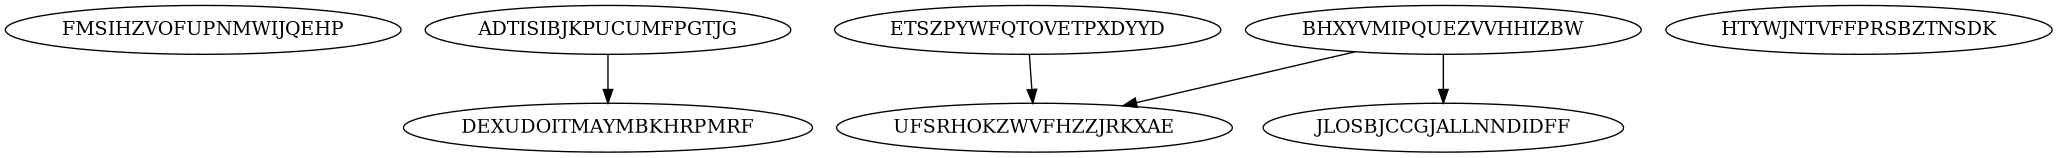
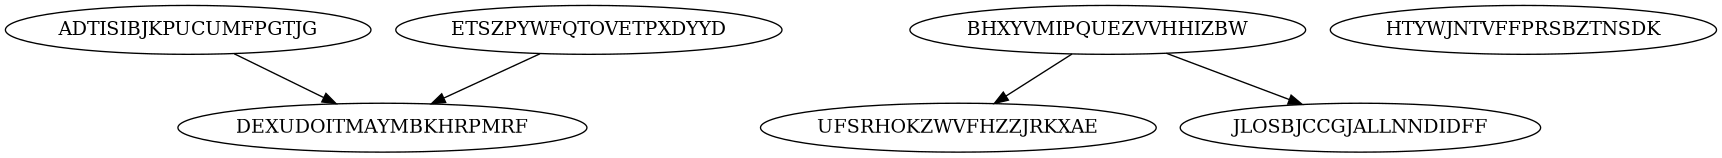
node "FMSIHZVOFUPNMWIJQEHP": removed
edge "ETSZPYWFQTOVETPXDYYD" -> "UFSRHOKZWVFHZZJRKXAE": now "ETSZPYWFQTOVETPXDYYD" -> "DEXUDOITMAYMBKHRPMRF"
